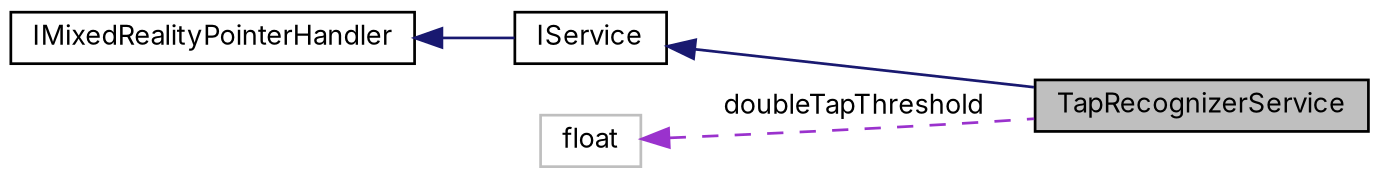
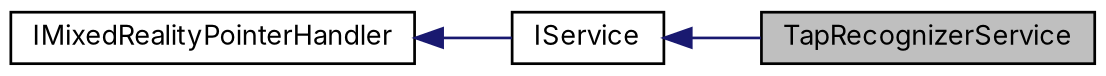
node "float": removed
